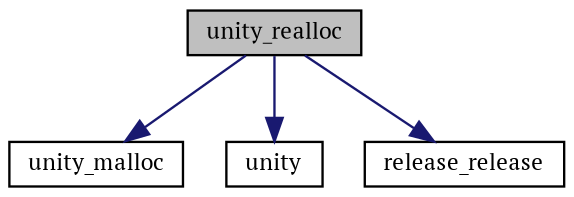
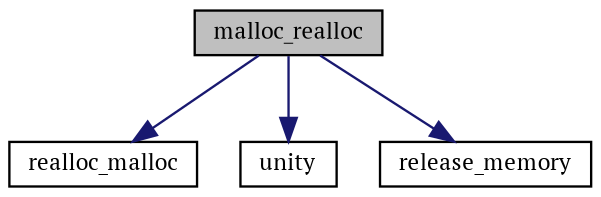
node "unity_realloc": label "unity_realloc" -> "malloc_realloc"
node "unity_malloc": label "unity_malloc" -> "realloc_malloc"
node "release_release": label "release_release" -> "release_memory"
